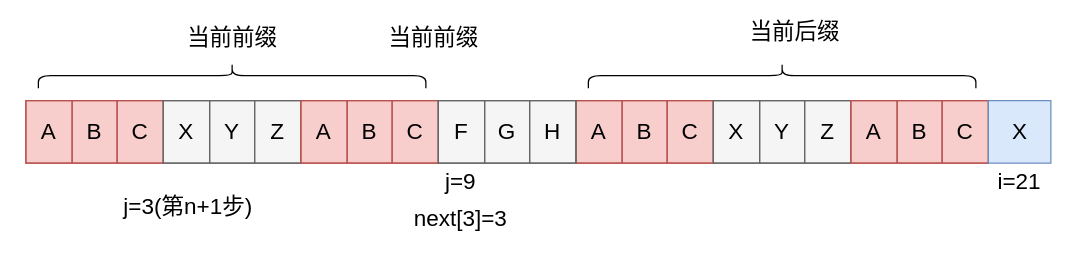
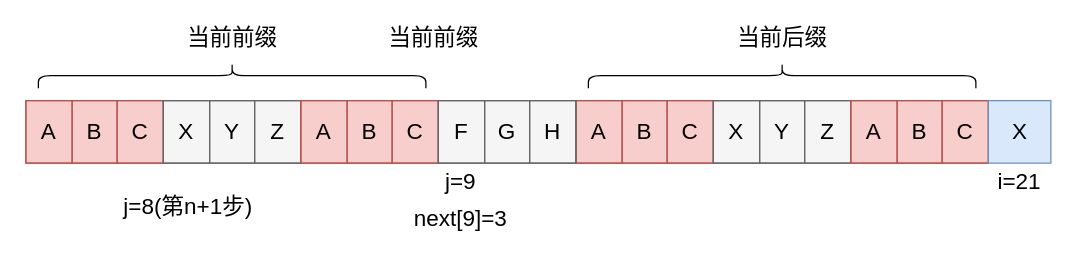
node "当前后缀": moved (794, 32) -> (782, 38)
node "j=3(第n+1步)": label "j=3(第n+1步)" -> "j=8(第n+1步)"
node "next[3]=3": label "next[3]=3" -> "next[9]=3"
